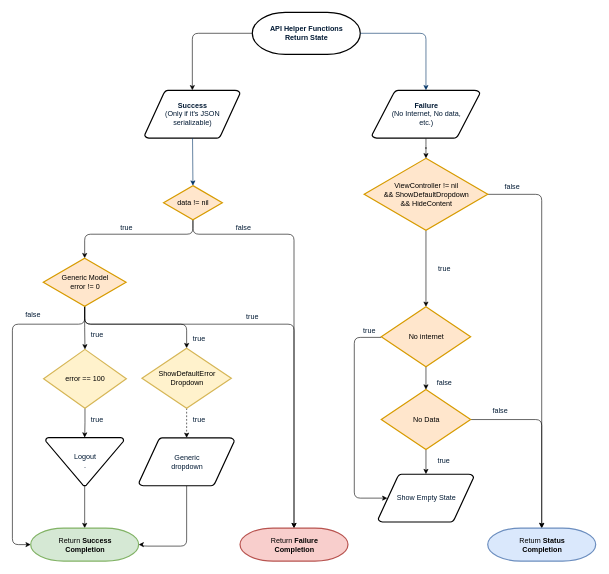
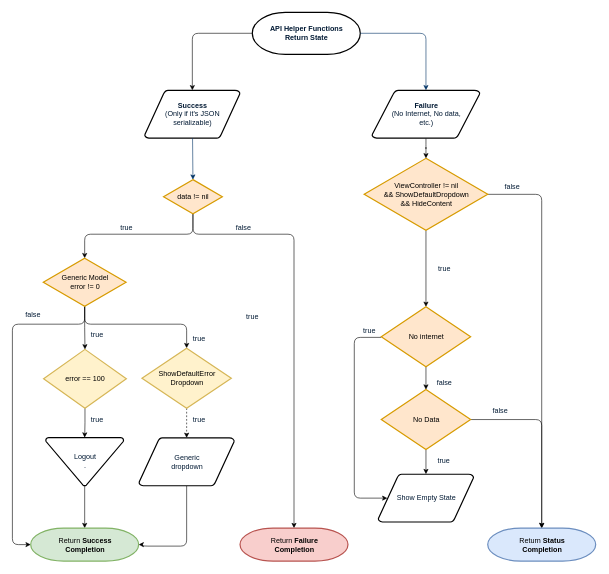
node "data != nil": moved (193, 203) -> (193, 197)
edge "Generic Model error != 0" -> "Return Failure Completion": removed
